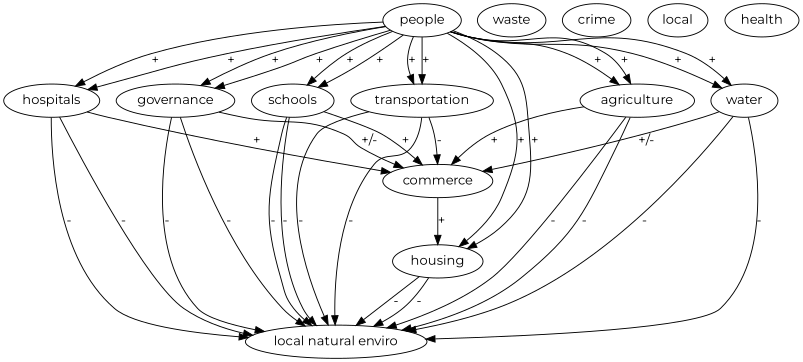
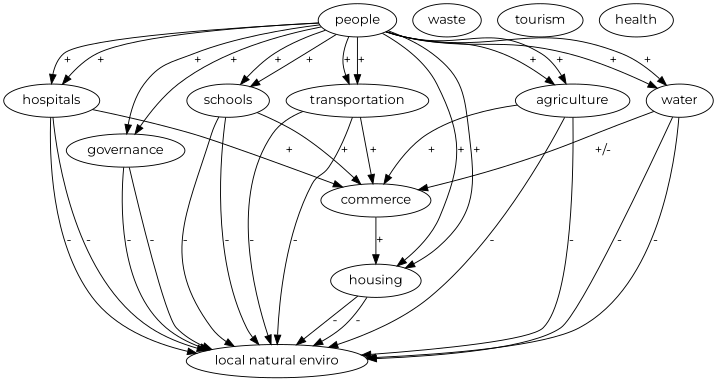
node "crime": removed
node "local": label "local" -> "tourism"
edge "governance" -> "commerce": removed, label "+/-"
edge "transportation" -> "commerce": label "-" -> "+"
